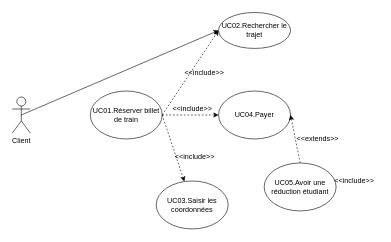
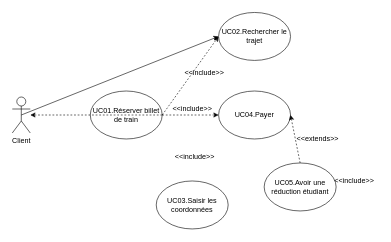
node "UC02.Rechercher le trajet": size 72x36 -> 72x48
edge "UC01.Réserver billet de train" -> "UC03.Saisir les coordonnées": now "UC01.Réserver billet de train" -> "Client"
